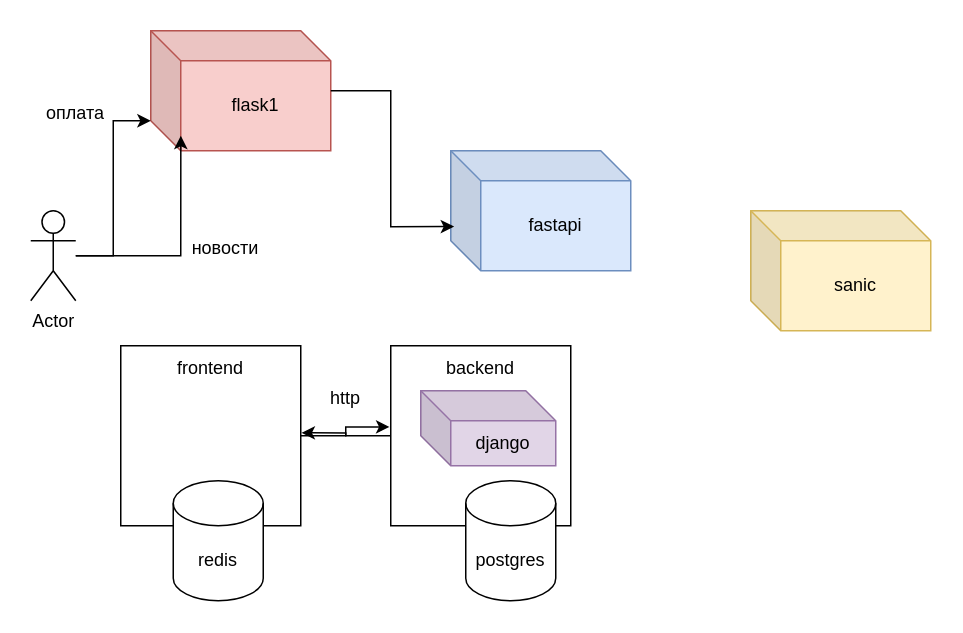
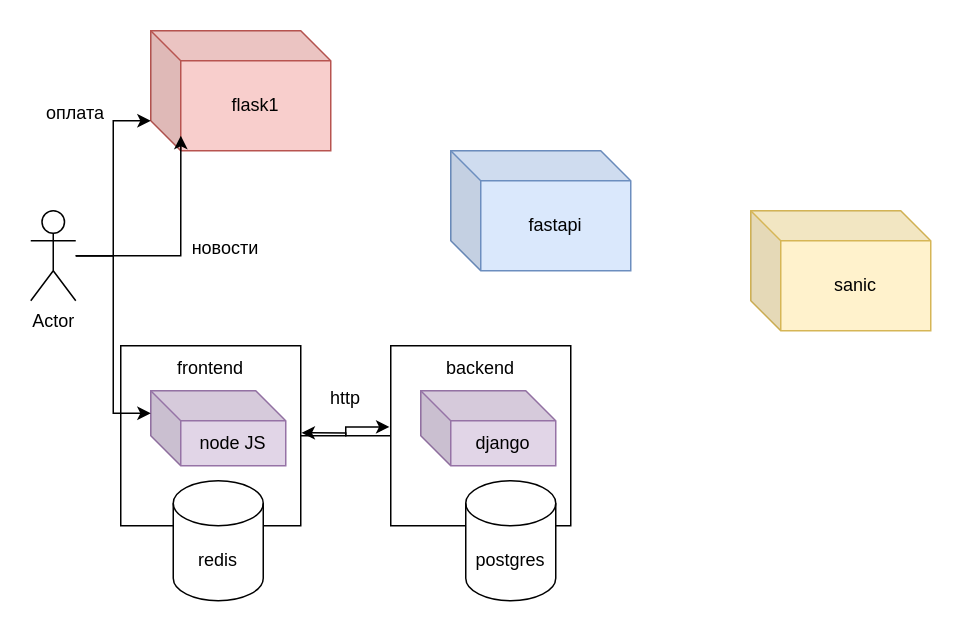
edge "flask1" -> "fastapi": removed
edge "Actor" -> "node JS": added
node "node JS": added
